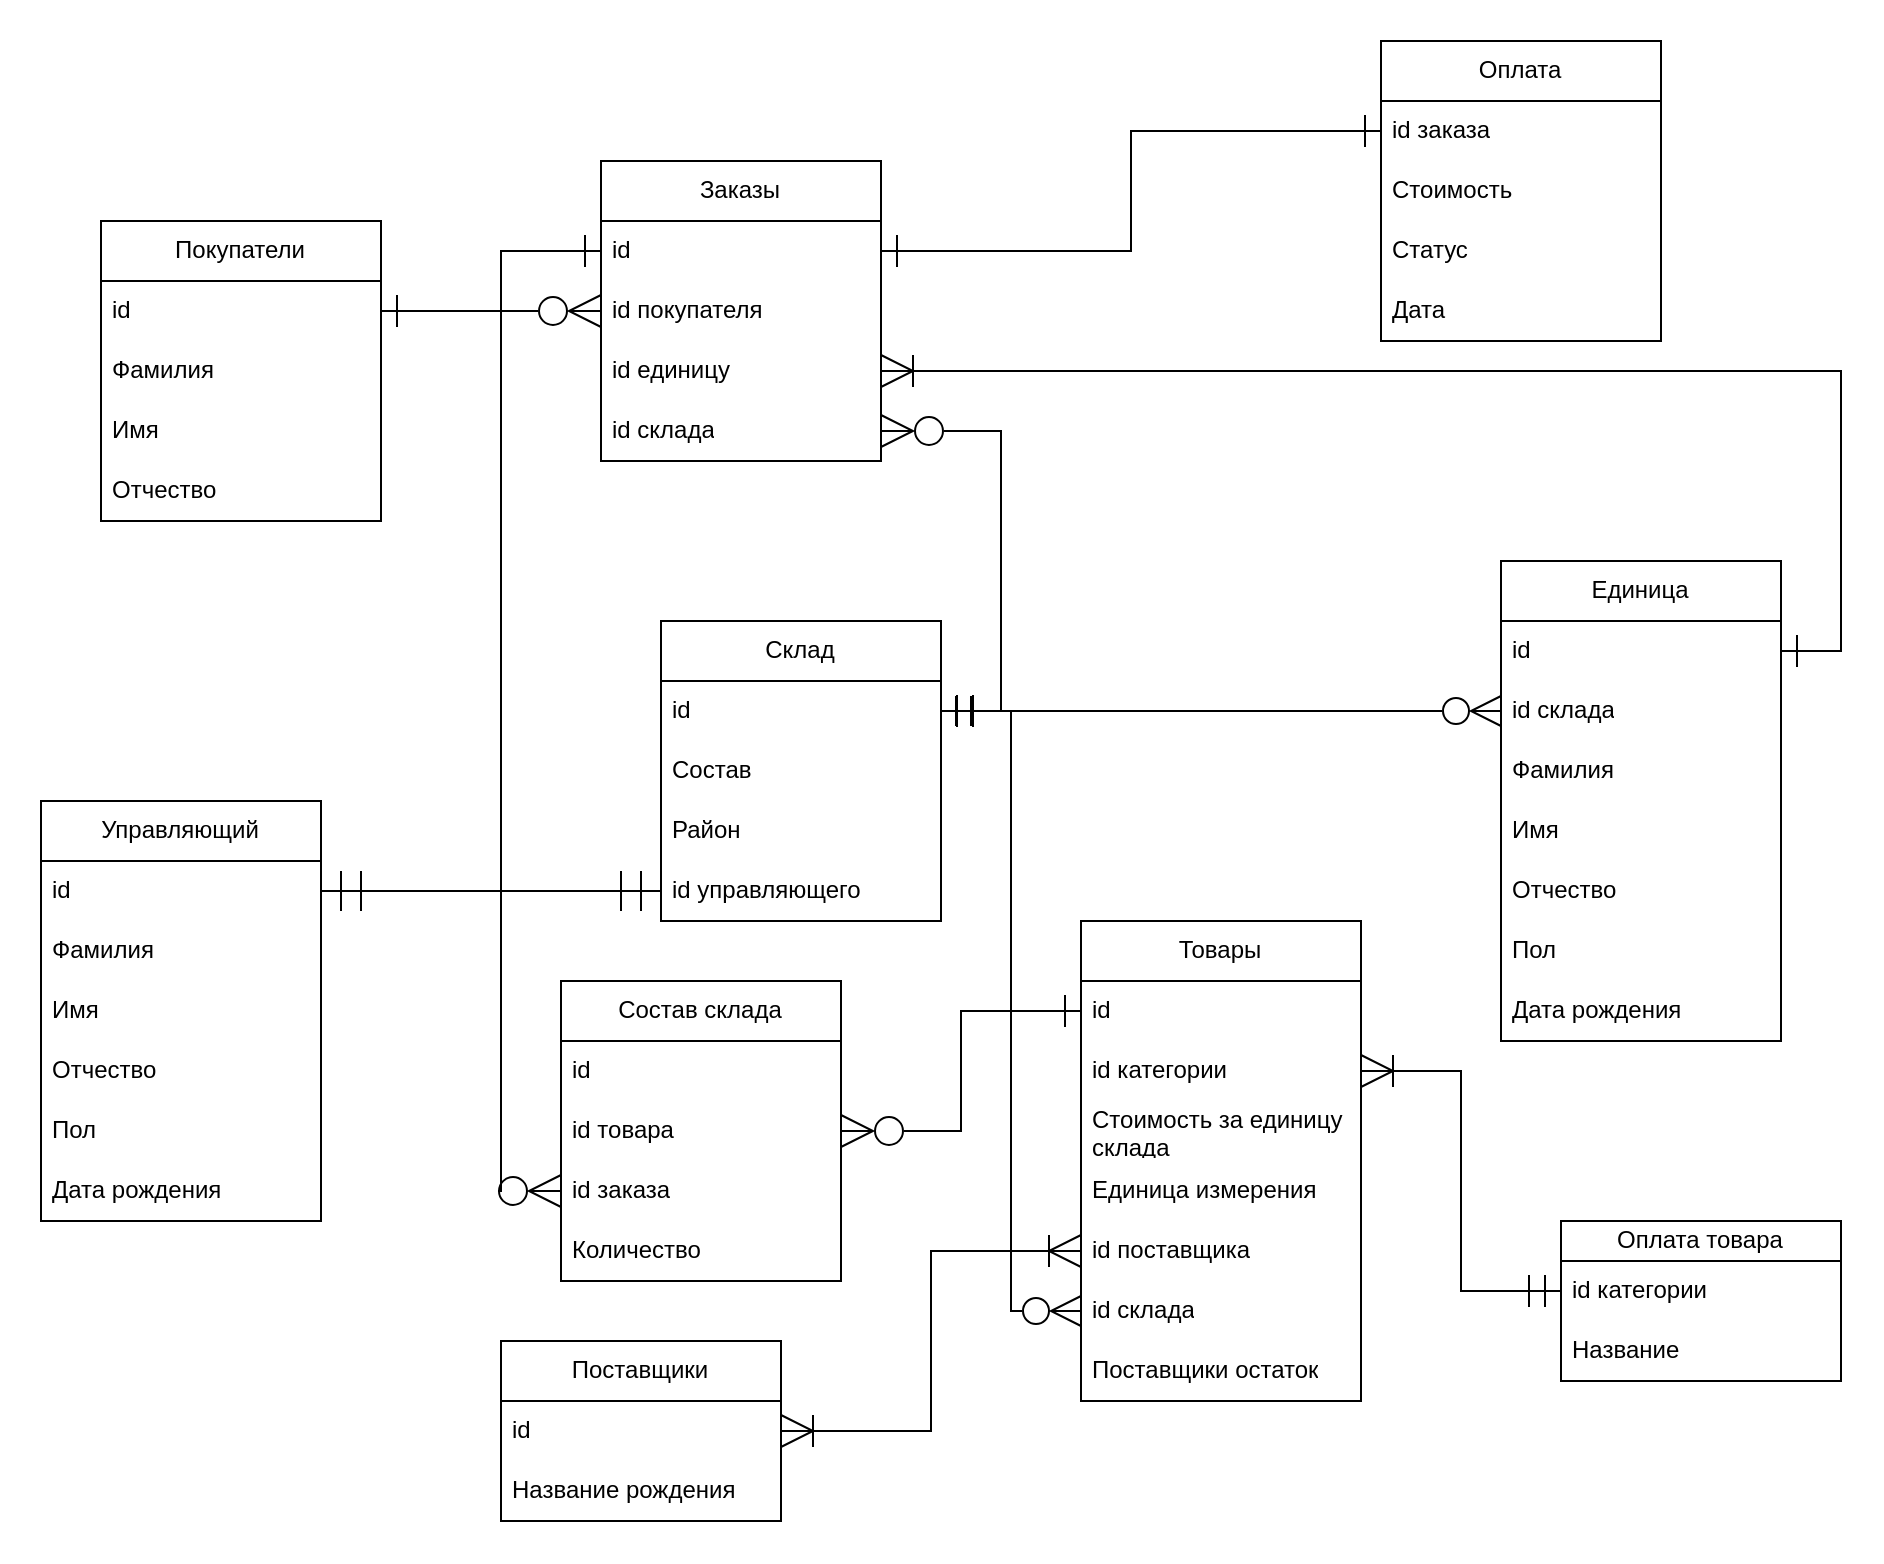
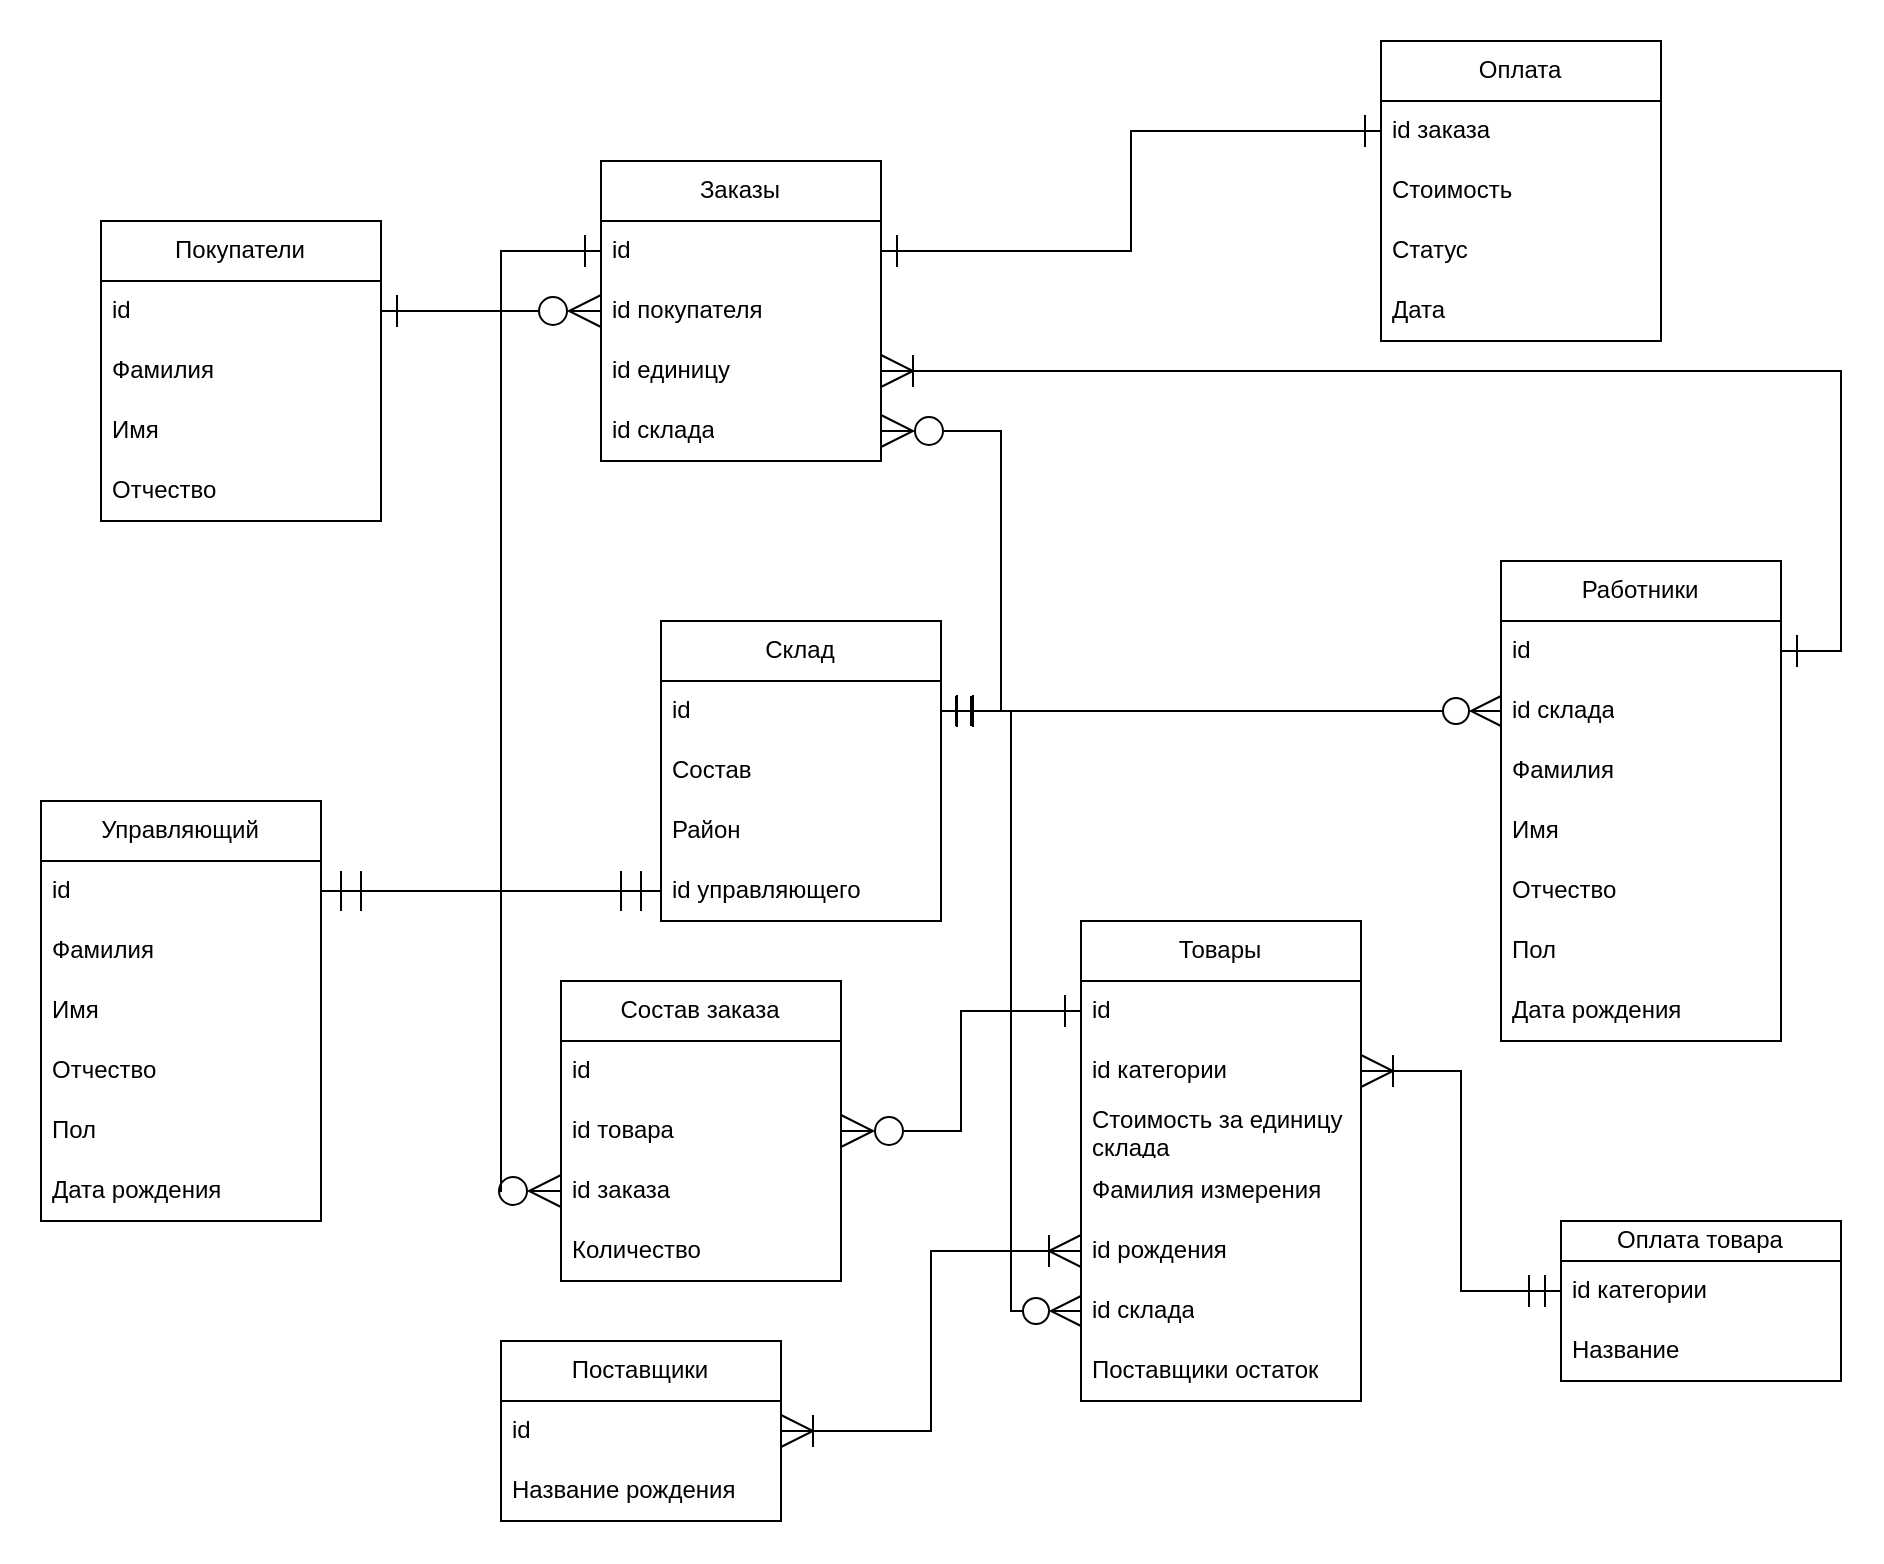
node "Единица": label "Единица" -> "Работники"
node "Состав склада": label "Состав склада" -> "Состав заказа"
node "Единица измерения": label "Единица измерения" -> "Фамилия измерения"
node "id поставщика": label "id поставщика" -> "id рождения"
